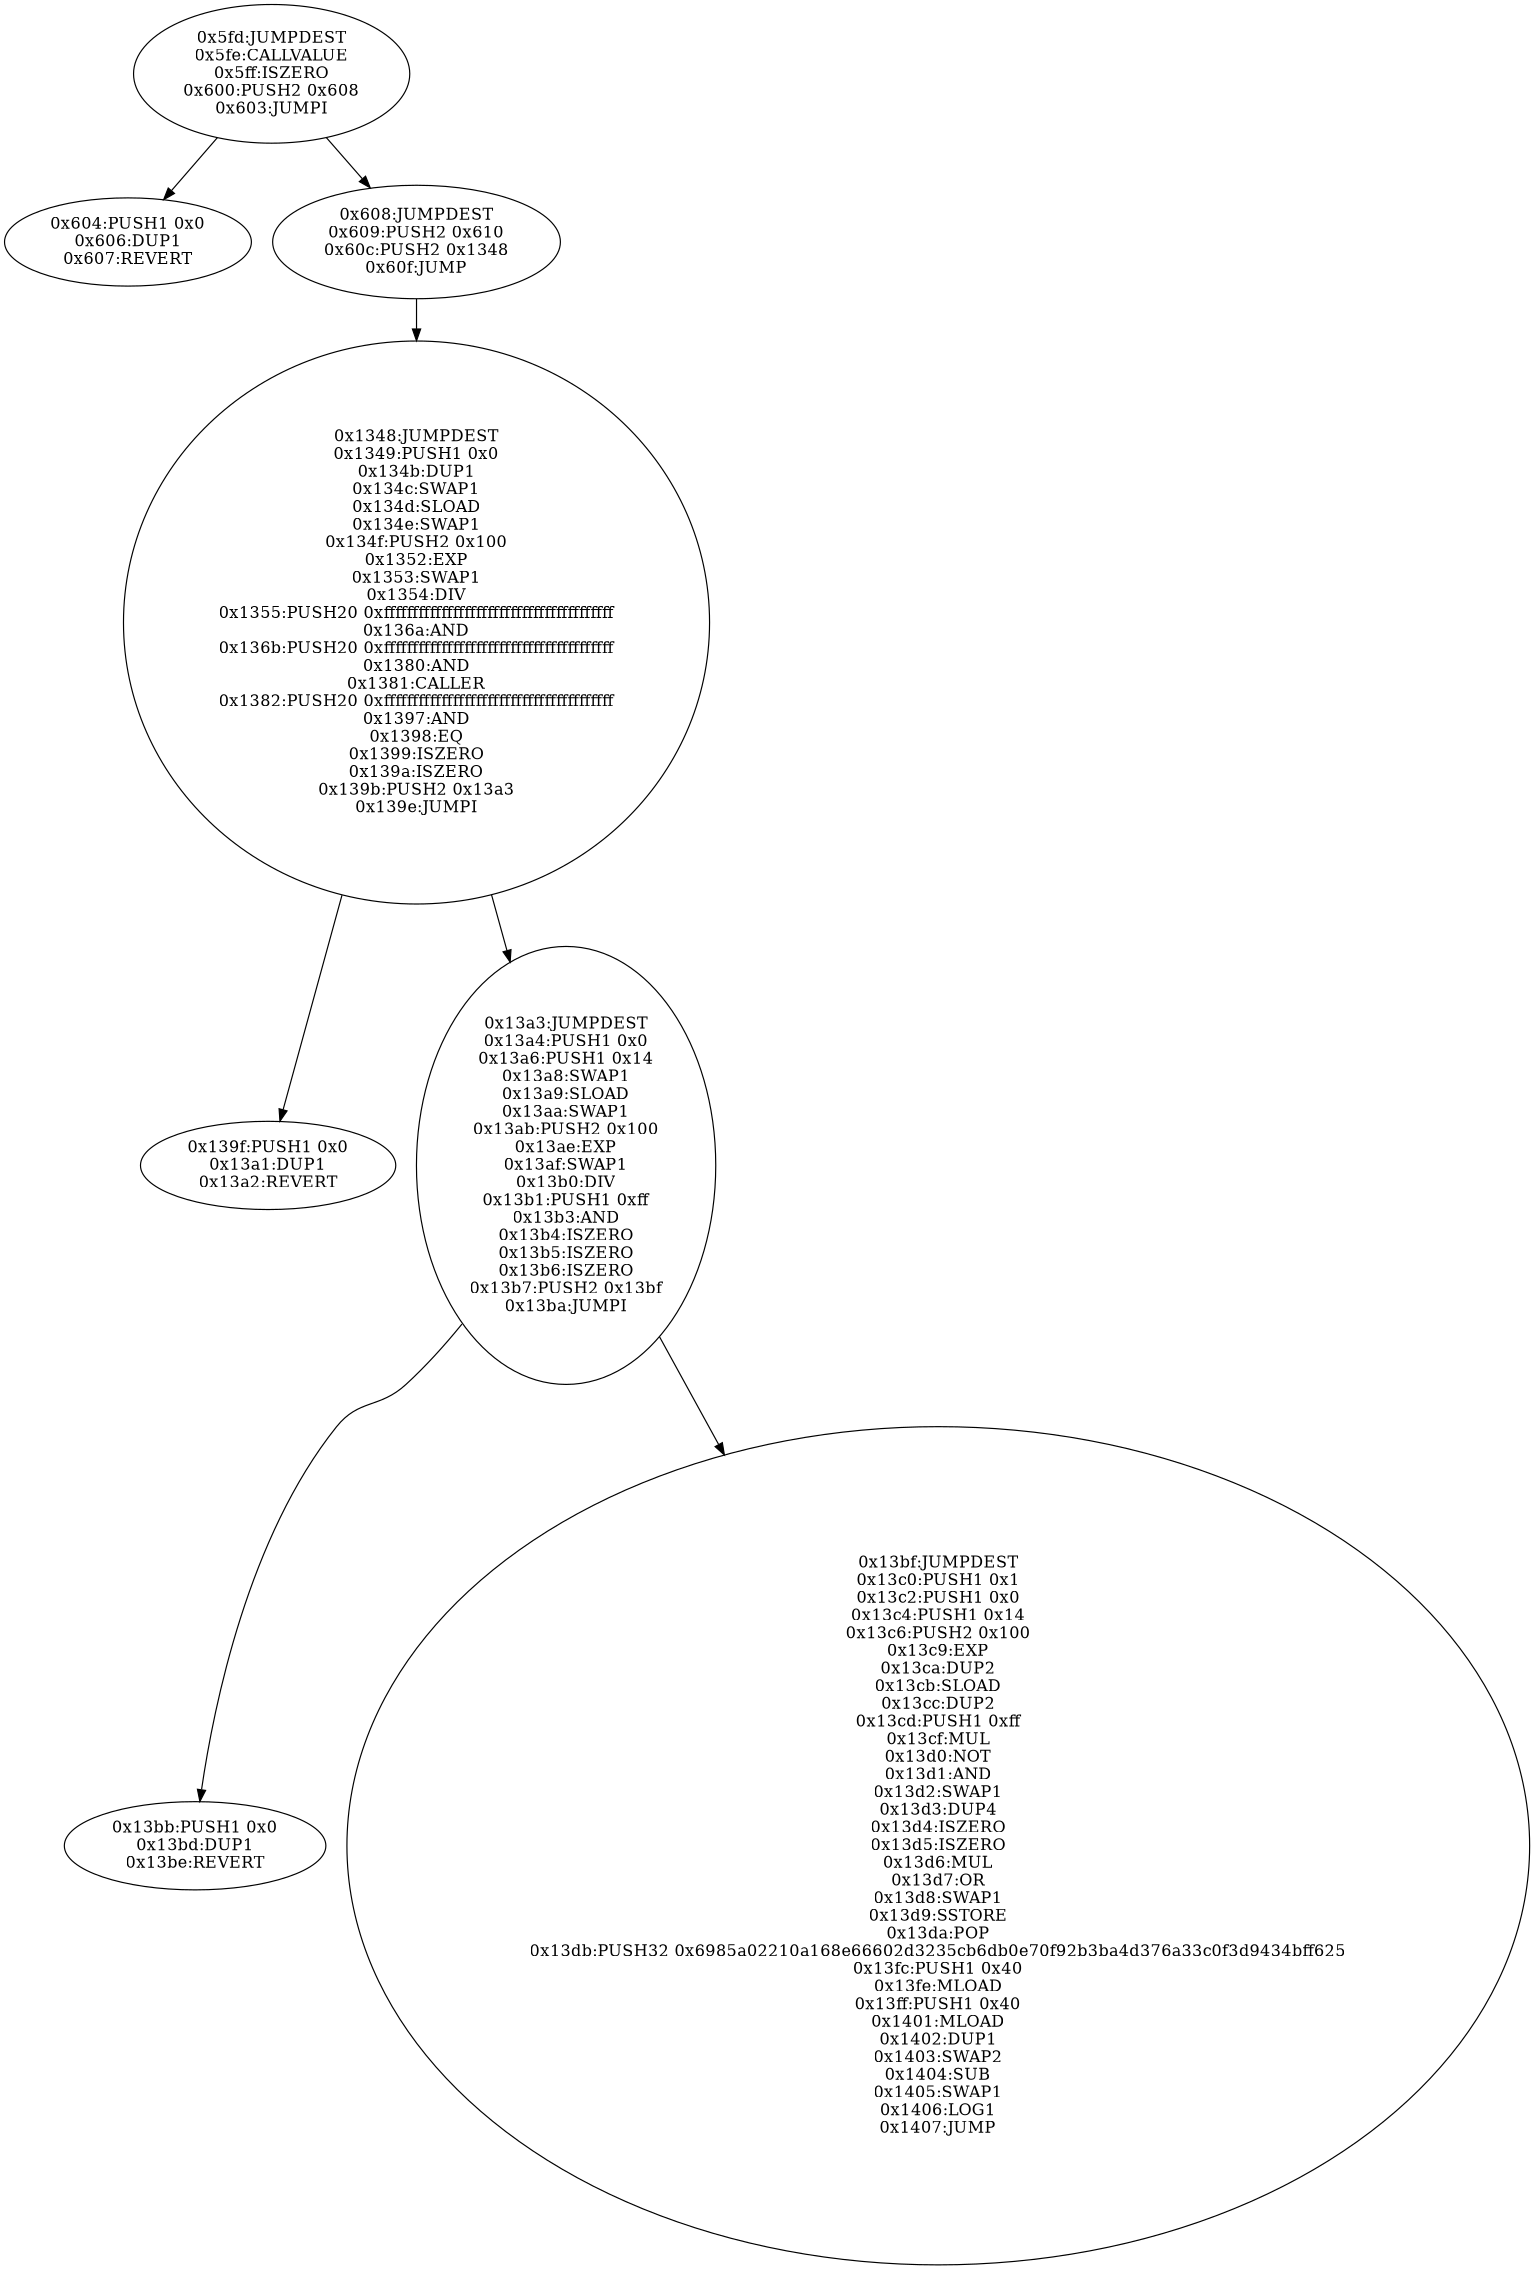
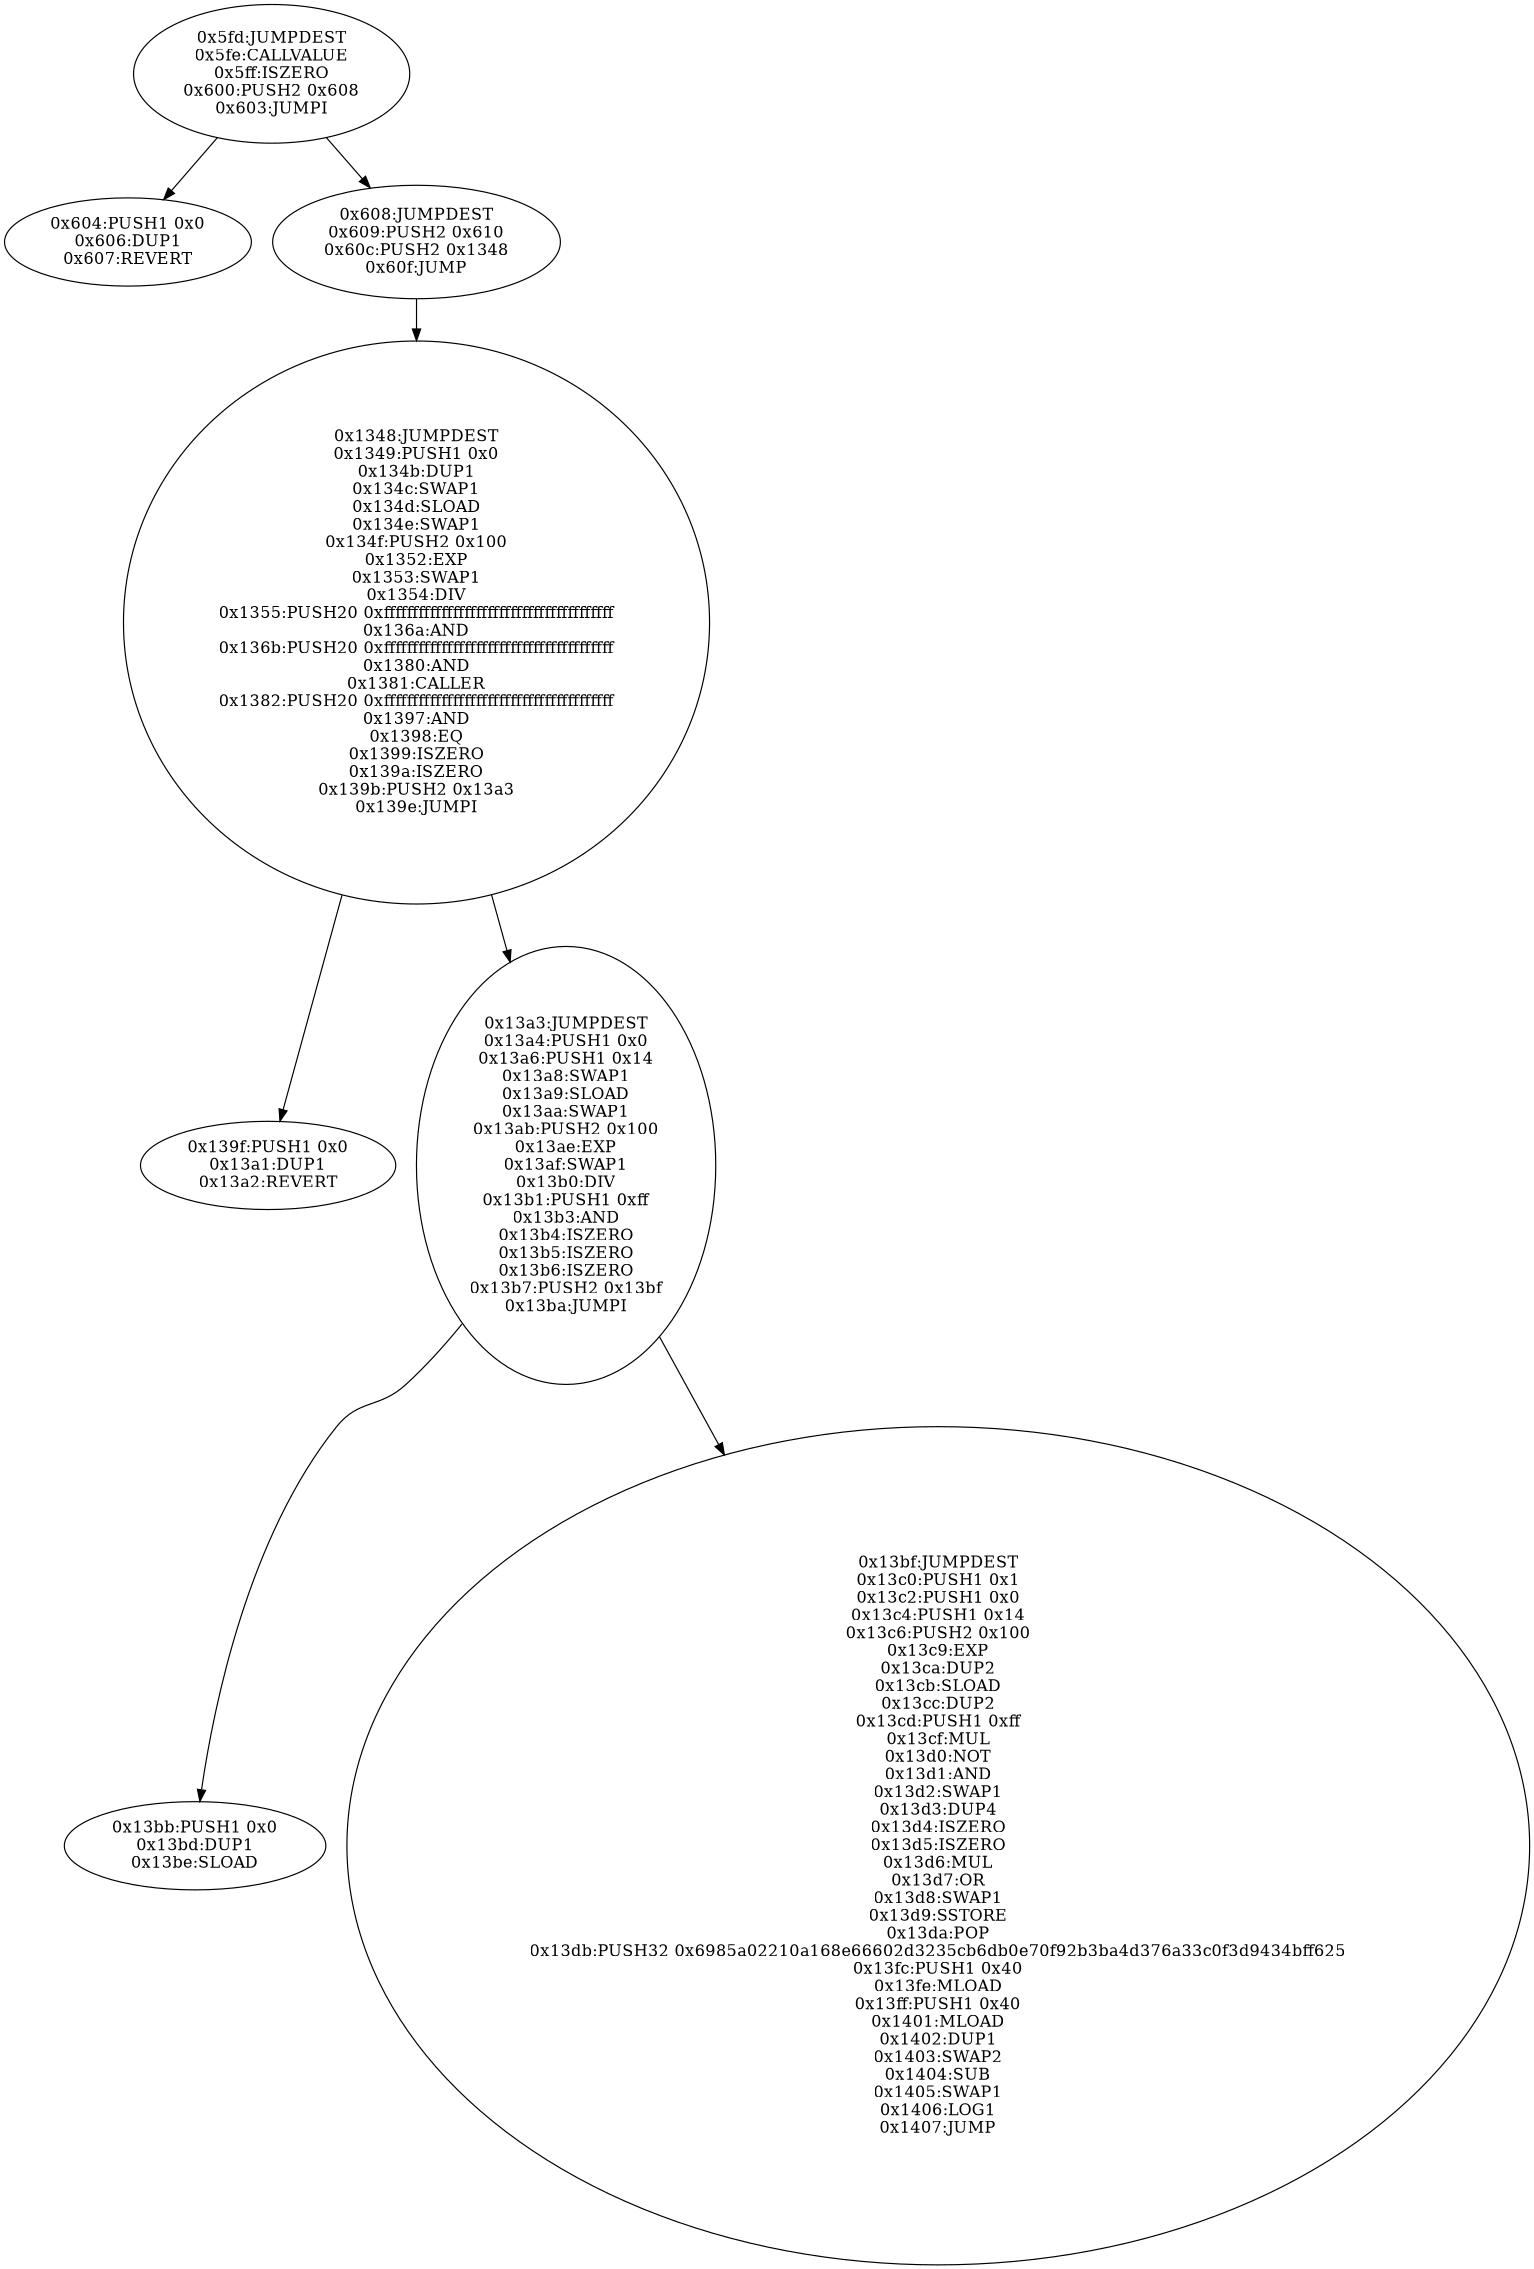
node "0x13bb:PUSH1 0x0 0x13bd:DUP1 0x13be:REVERT": label "0x13bb:PUSH1 0x0 0x13bd:DUP1 0x13be:REVERT" -> "0x13bb:PUSH1 0x0 0x13bd:DUP1 0x13be:SLOAD"
